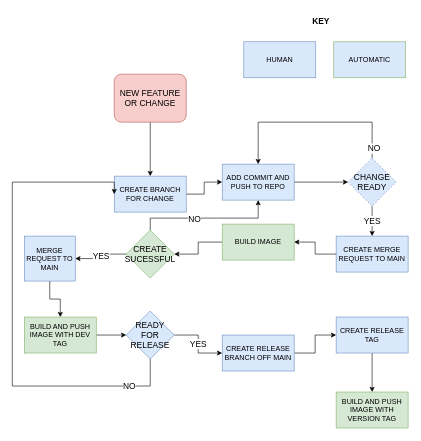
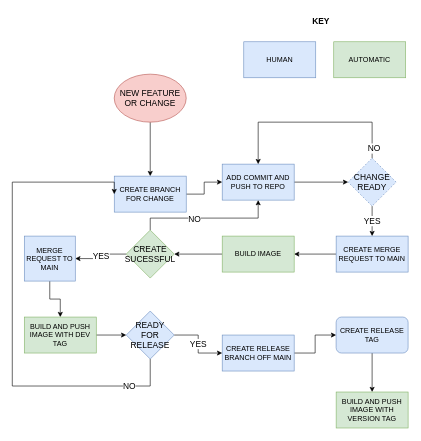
node "AUTOMATIC": fillcolor #dae8fc -> #d5e8d4
node "NEW FEATURE OR CHANGE": shape rounded rectangle -> ellipse
node "BUILD IMAGE": moved (258, 242) -> (258, 254)
node "CREATE RELEASE TAG": shape rectangle -> rounded rectangle
